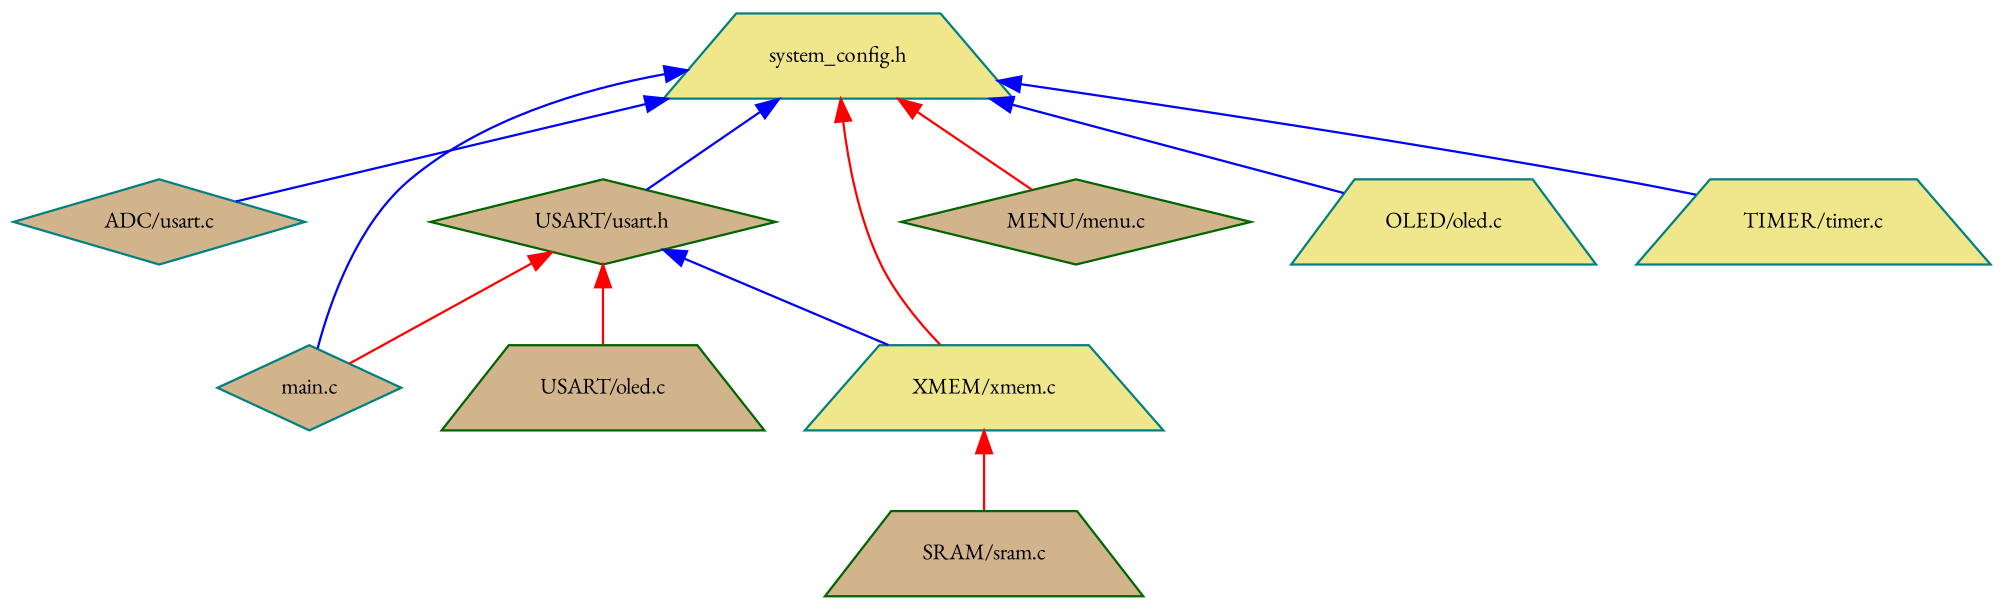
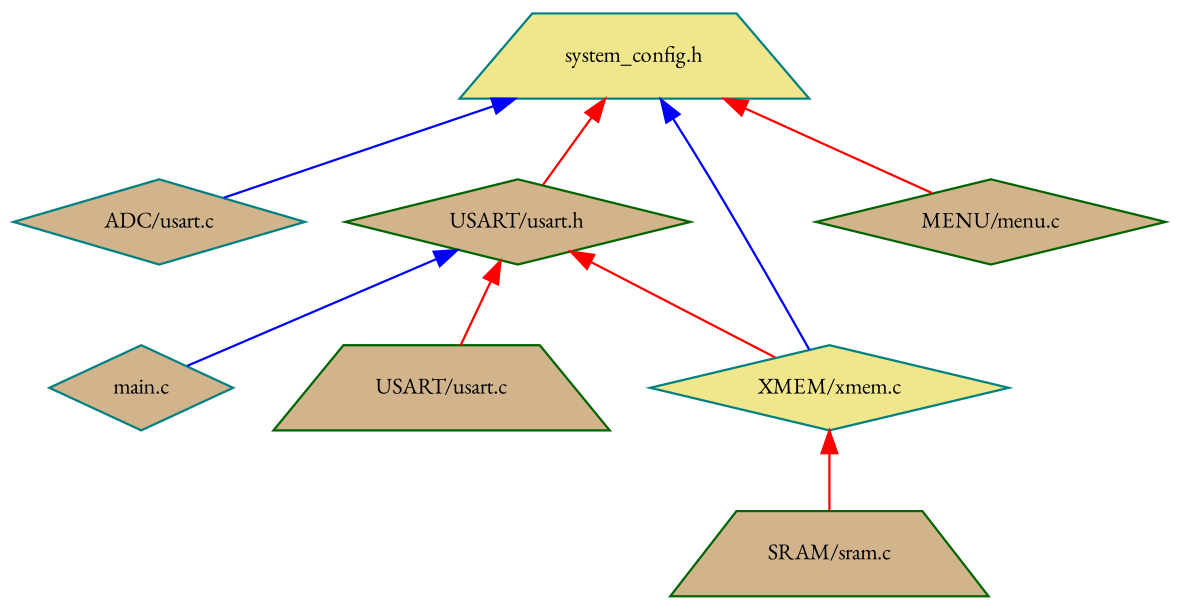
edge "USART/usart.h" -> "system_config.h": color blue -> red
edge "main.c" -> "system_config.h": removed
node "OLED/oled.c": removed
node "TIMER/timer.c": removed
edge "XMEM/xmem.c" -> "system_config.h": color red -> blue
edge "XMEM/xmem.c" -> "USART/usart.h": color blue -> red
edge "main.c" -> "USART/usart.h": color red -> blue
node "USART/oled.c": label "USART/oled.c" -> "USART/usart.c"
node "XMEM/xmem.c": shape trapezium -> diamond
